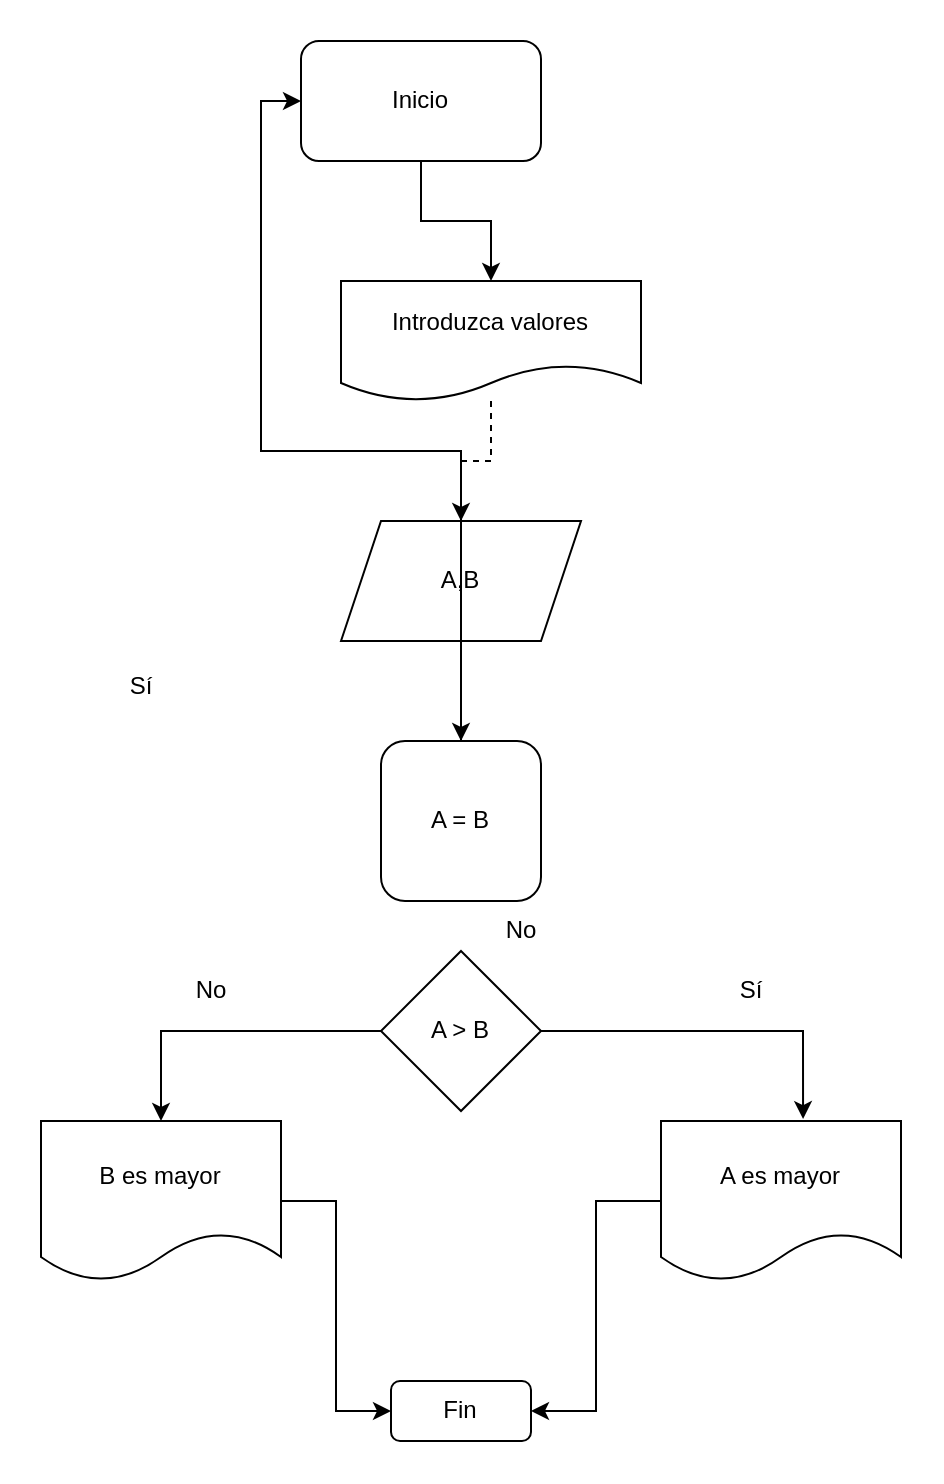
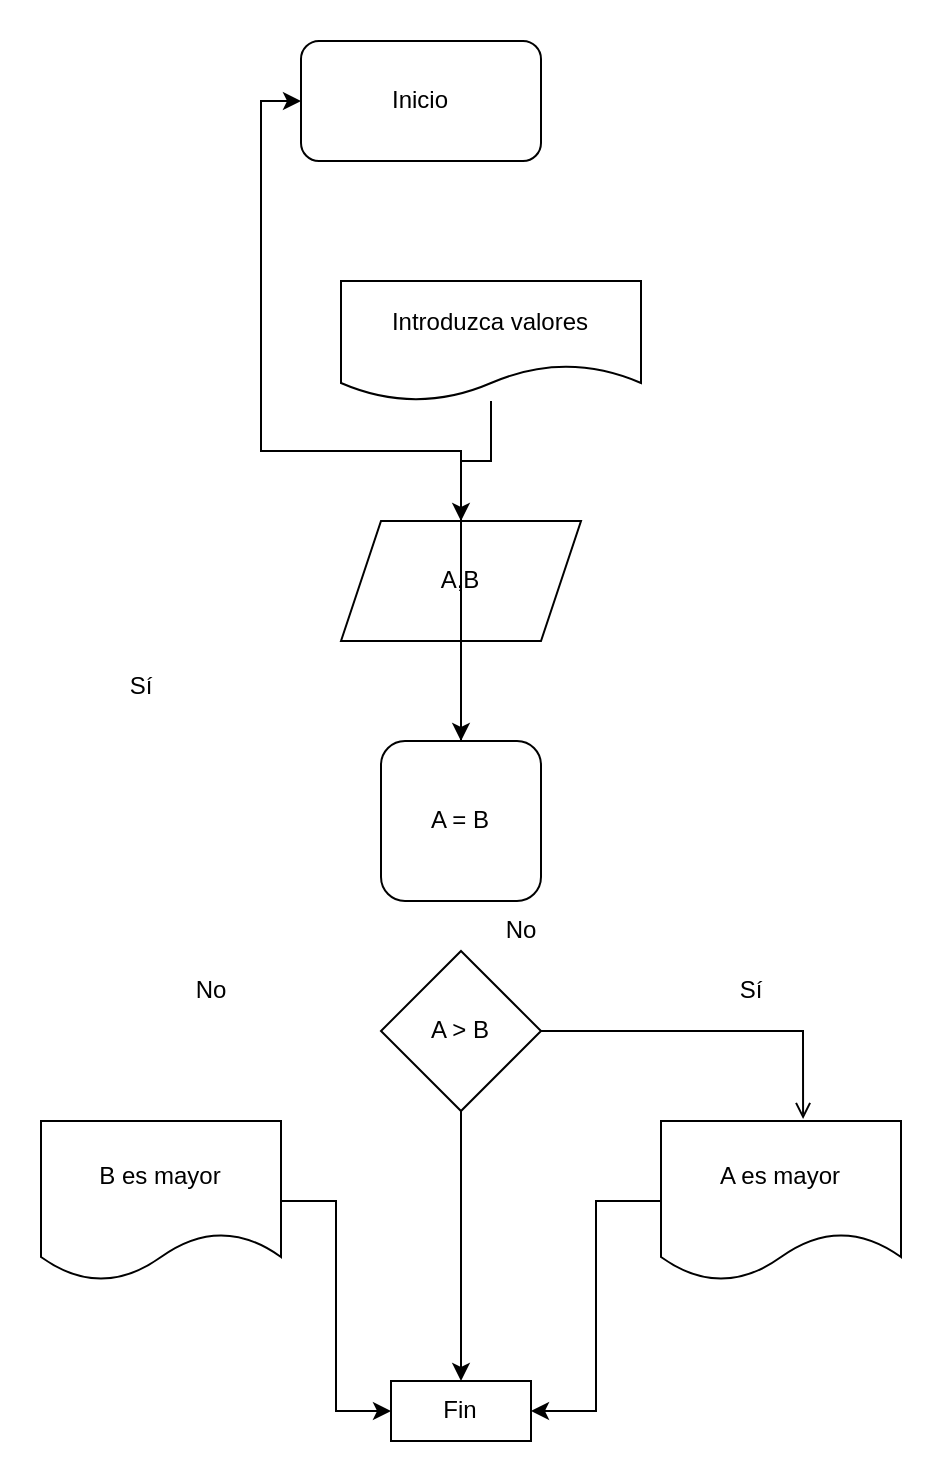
edge "Inicio" -> "Introduzca valores": removed
edge "Introduzca valores" -> "A,B": style dashed -> solid
edge "A > B" -> "B es mayor": now "A > B" -> "Fin"
edge "A > B" -> "A es mayor": arrowhead classic -> open
node "Fin": shape rounded rectangle -> rectangle
